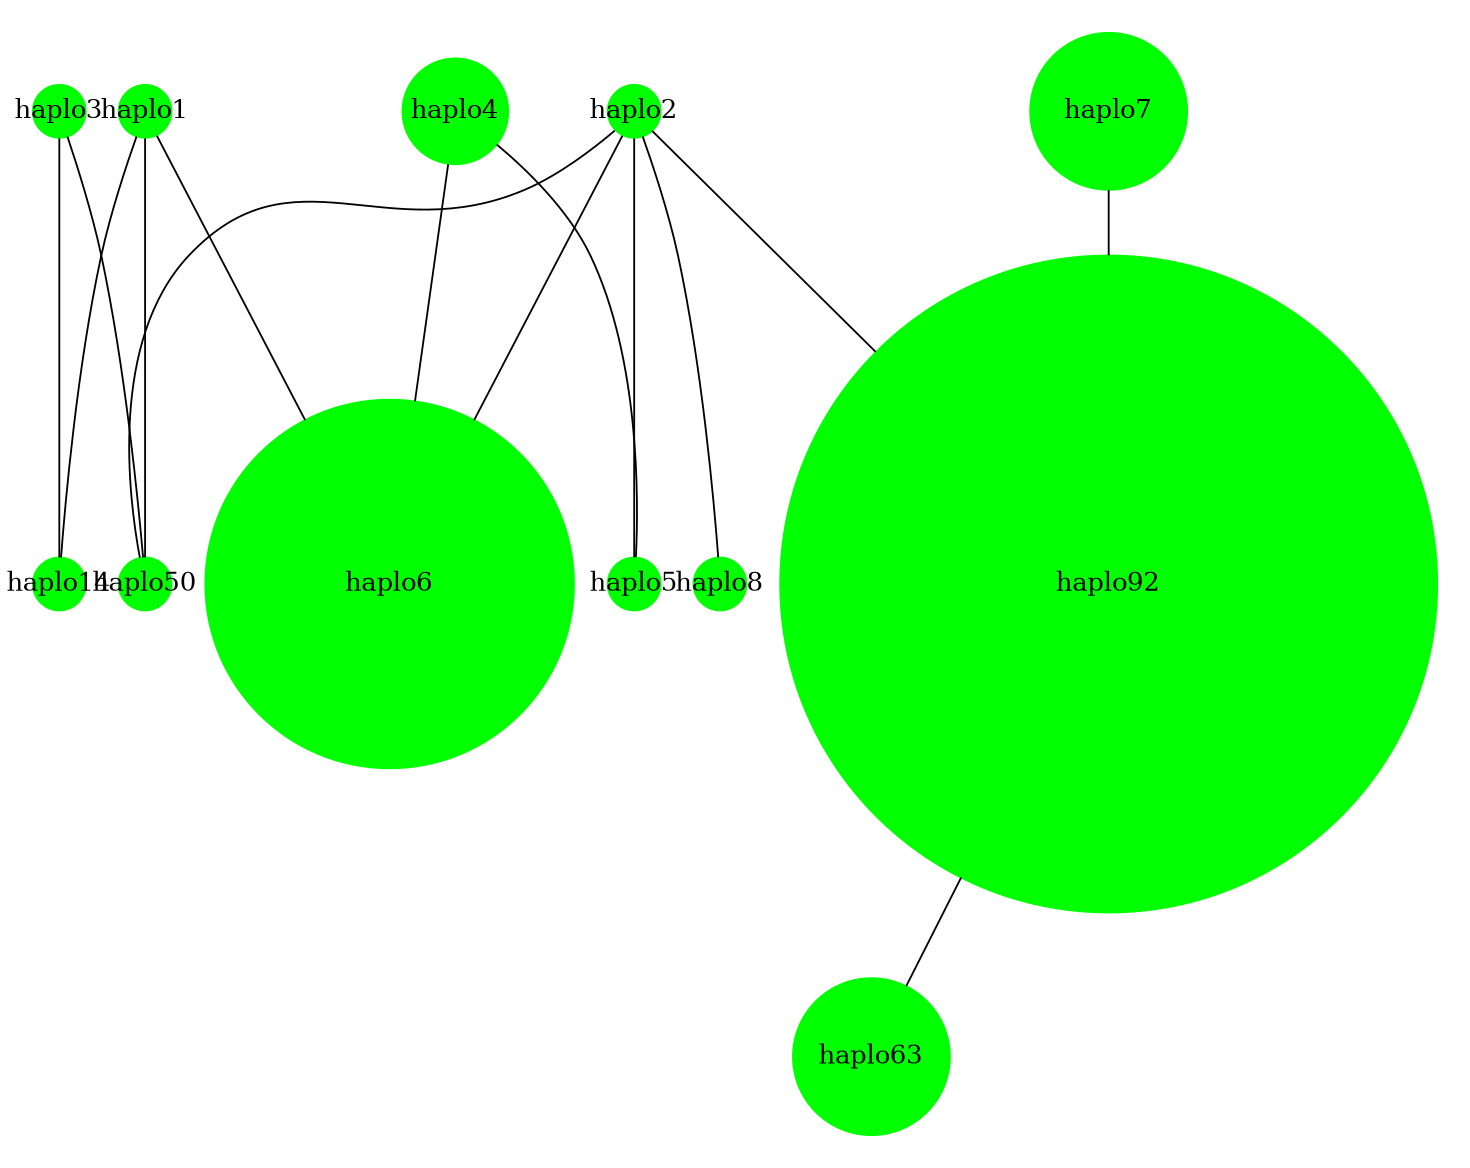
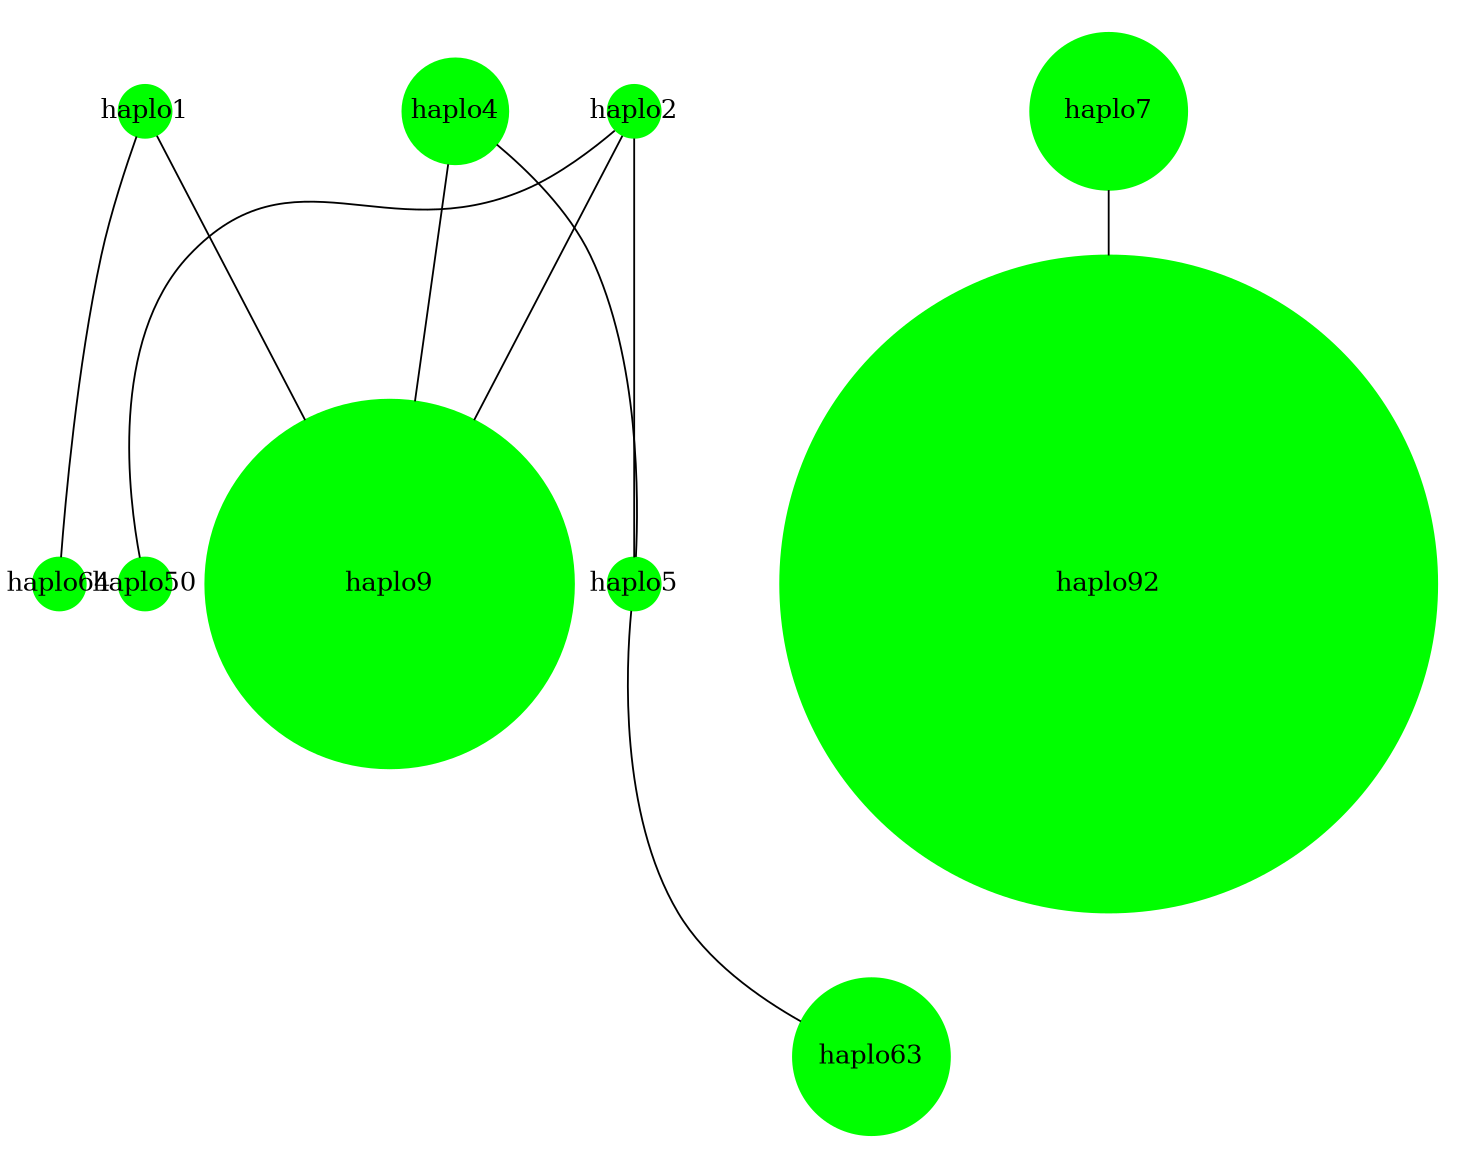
node "haplo3": removed
edge "haplo2" -- "haplo92": removed
edge "haplo1" -- "haplo50": removed
node "haplo14": label "haplo14" -> "haplo64"
node "haplo6": label "haplo6" -> "haplo9"
node "haplo8": removed
edge "haplo92" -- "haplo63": now "haplo5" -- "haplo63"
